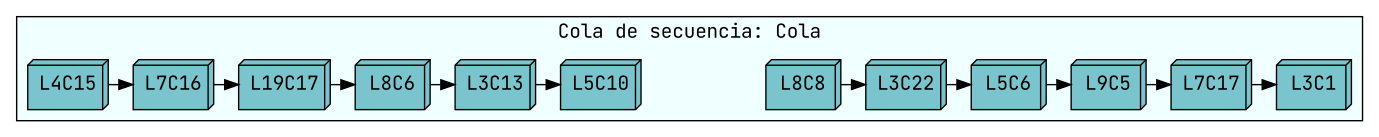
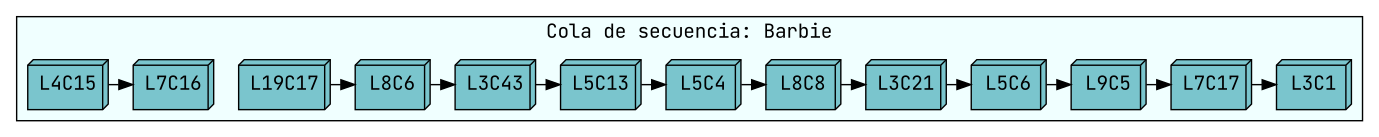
cluster "Cola de secuencia: Cola": label "Cola de secuencia: Cola" -> "Cola de secuencia: Barbie"
edge "L7C16" -- "L19C17": removed
node "L3C13": label "L3C13" -> "L3C43"
node "L5C10": label "L5C10" -> "L5C13"
node "L5C4": added
node "L3C22": label "L3C22" -> "L3C21"
